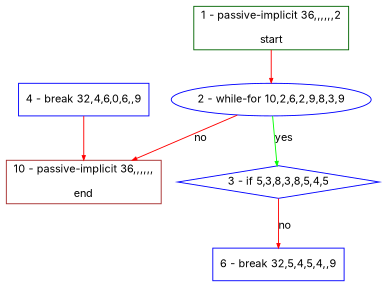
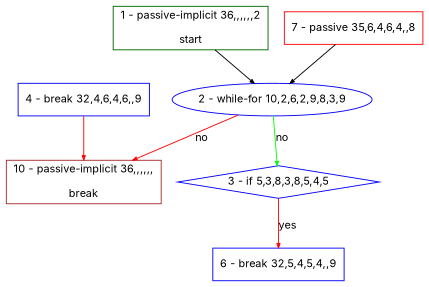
node "7 - passive 35,6,4,6,4,,8": added
edge "1 - passive-implicit 36,,,,,,2 start" -> "2 - while-for 10,2,6,2,9,8,3,9": color #ff0000 -> #000000
node "4 - break 32,4,6,0,6,,9": label "4 - break 32,4,6,0,6,,9" -> "4 - break 32,4,6,4,6,,9"
edge "2 - while-for 10,2,6,2,9,8,3,9" -> "3 - if 5,3,8,3,8,5,4,5": label "yes" -> "no"
node "10 - passive-implicit 36,,,,,, end": label "10 - passive-implicit 36,,,,,, end" -> "10 - passive-implicit 36,,,,,, break"
edge "3 - if 5,3,8,3,8,5,4,5" -> "6 - break 32,5,4,5,4,,9": label "no" -> "yes"
